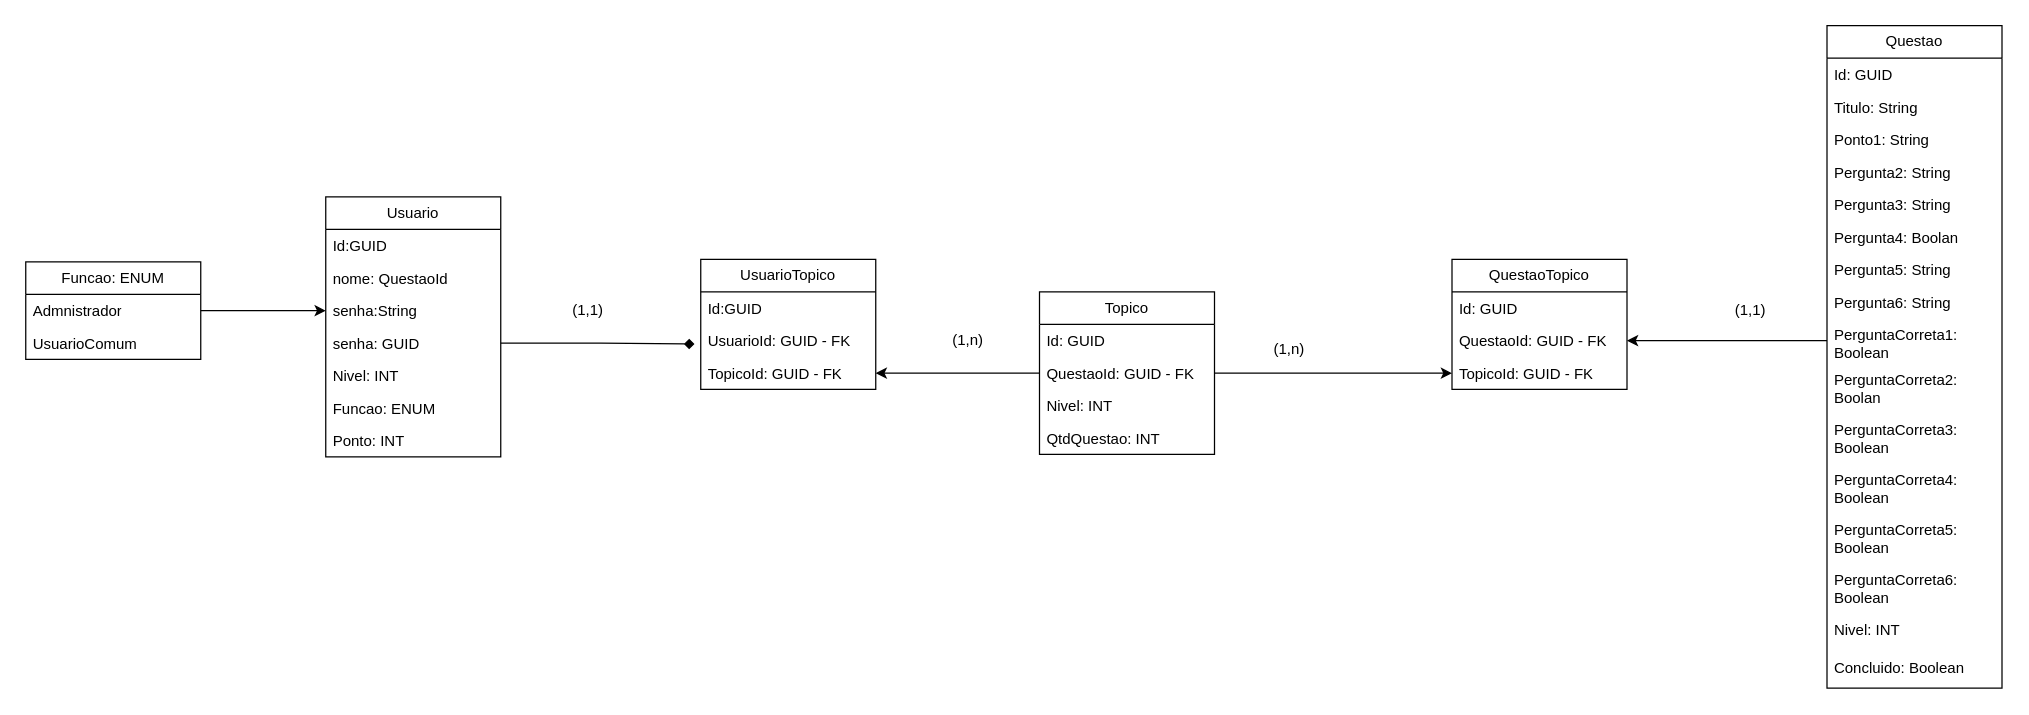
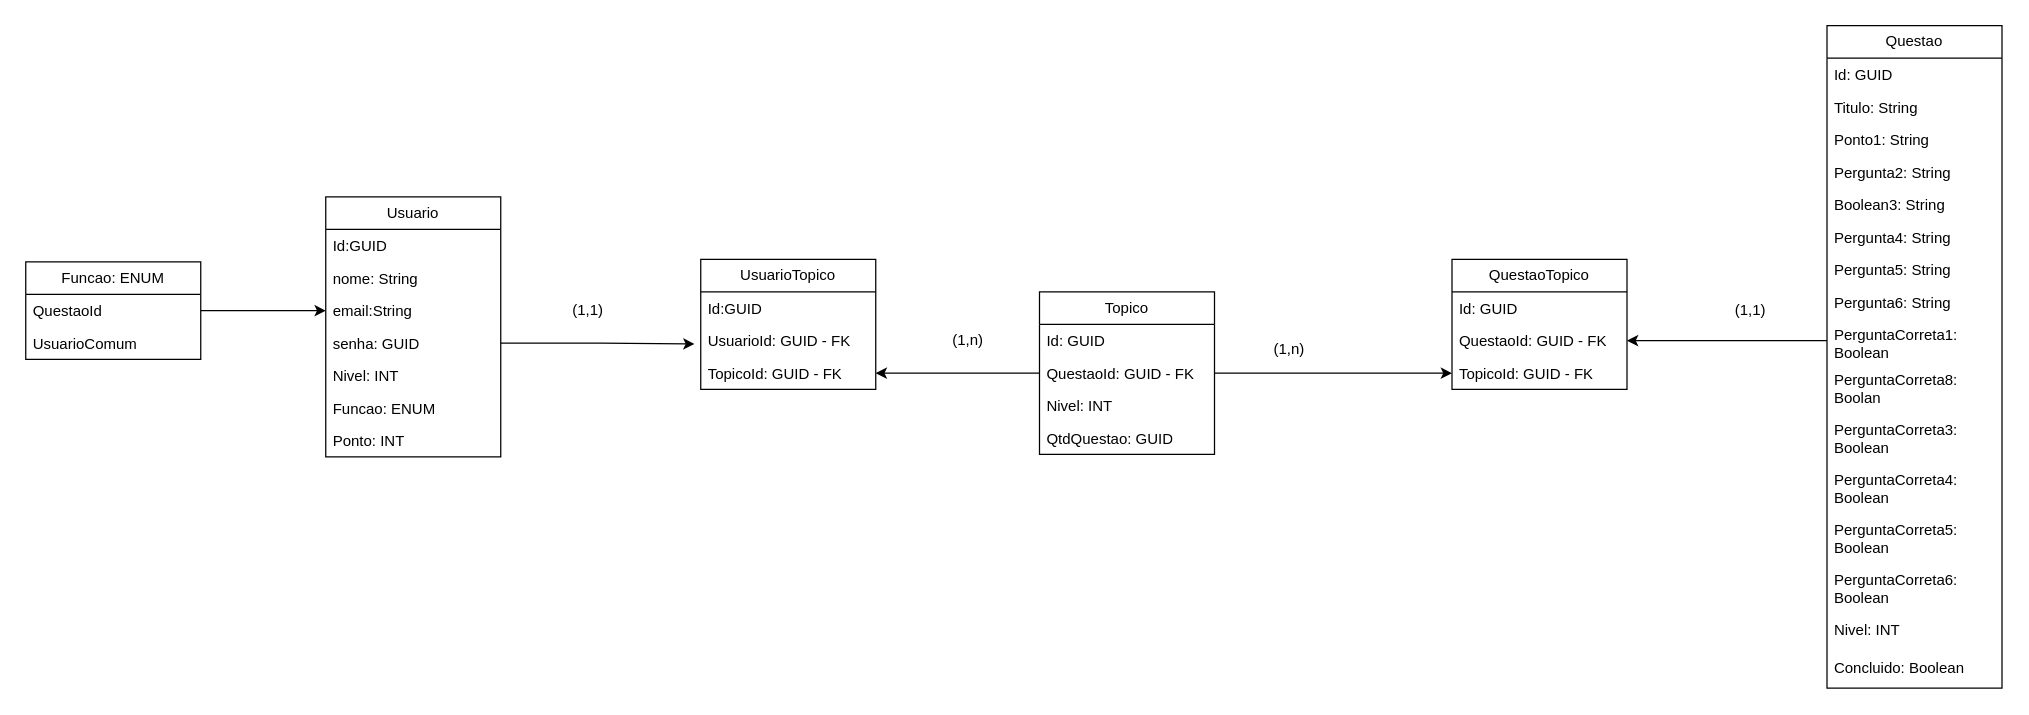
node "Pergunta3: String": label "Pergunta3: String" -> "Boolean3: String"
node "Pergunta4: Boolan": label "Pergunta4: Boolan" -> "Pergunta4: String"
node "nome: QuestaoId": label "nome: QuestaoId" -> "nome: String"
node "Admnistrador": label "Admnistrador" -> "QuestaoId"
node "senha:String": label "senha:String" -> "email:String"
edge "senha: GUID" -> "UsuarioId: GUID - FK": arrowhead diamond -> classic
node "PerguntaCorreta2: Boolan": label "PerguntaCorreta2: Boolan" -> "PerguntaCorreta8: Boolan"
node "QtdQuestao: INT": label "QtdQuestao: INT" -> "QtdQuestao: GUID"
